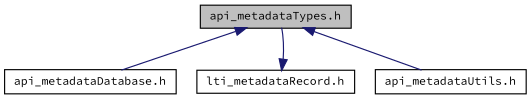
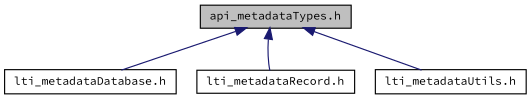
edge "api_metadataTypes.h" -> "lti_metadataRecord.h": reversed
node "api_metadataDatabase.h": label "api_metadataDatabase.h" -> "lti_metadataDatabase.h"
node "api_metadataUtils.h": label "api_metadataUtils.h" -> "lti_metadataUtils.h"
